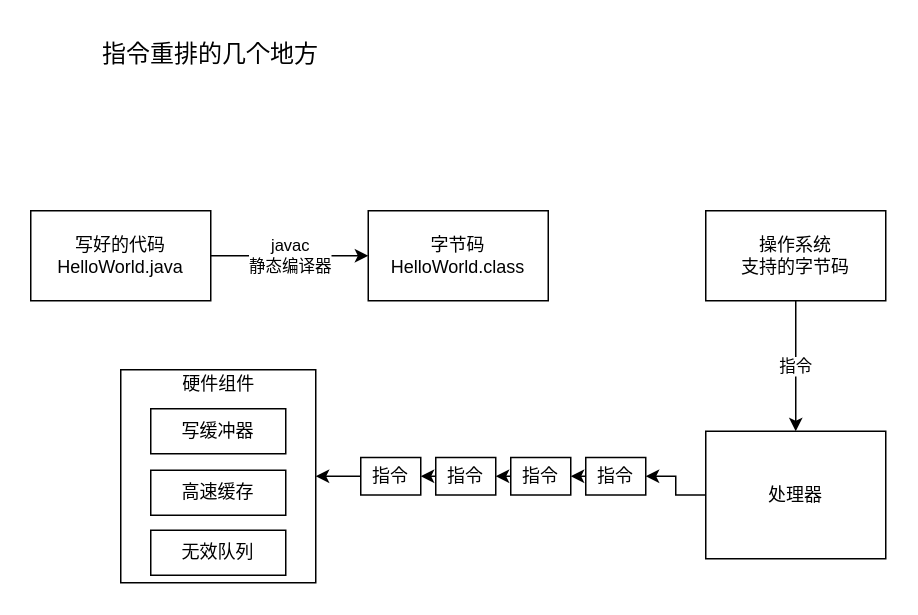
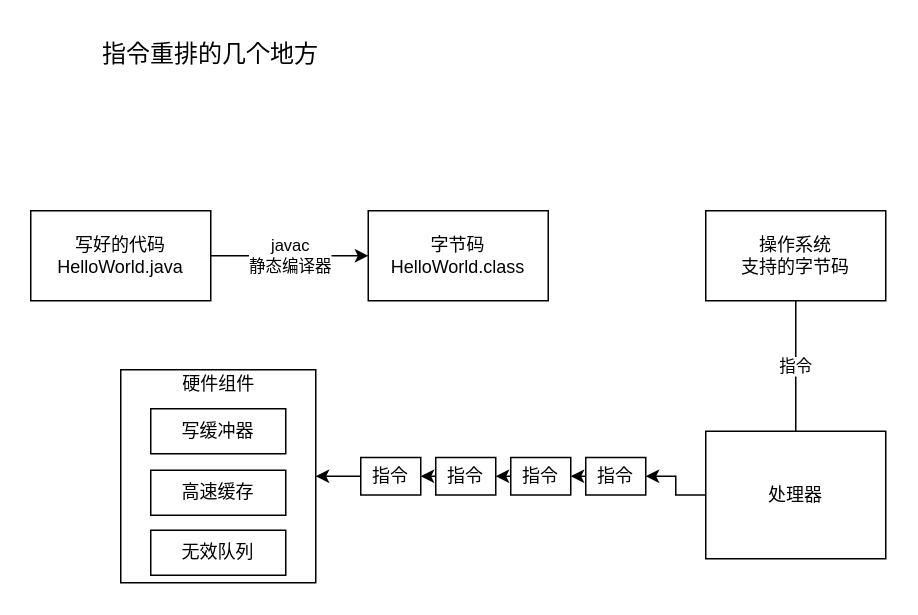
edge "操作系统 支持的字节码" -> "处理器": arrowhead classic -> none
